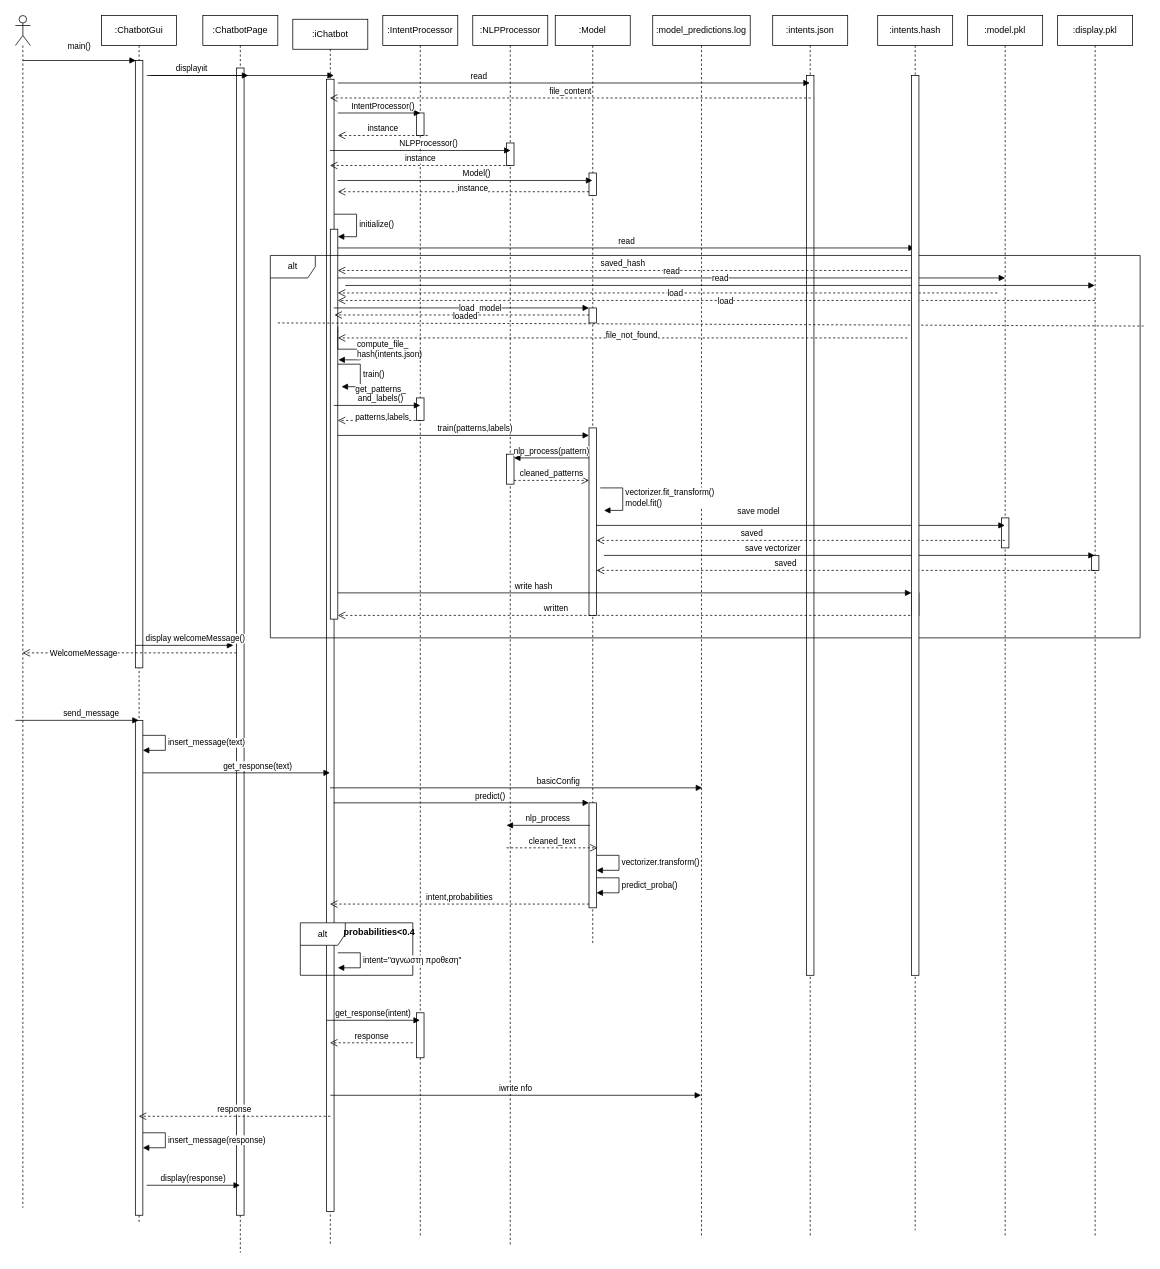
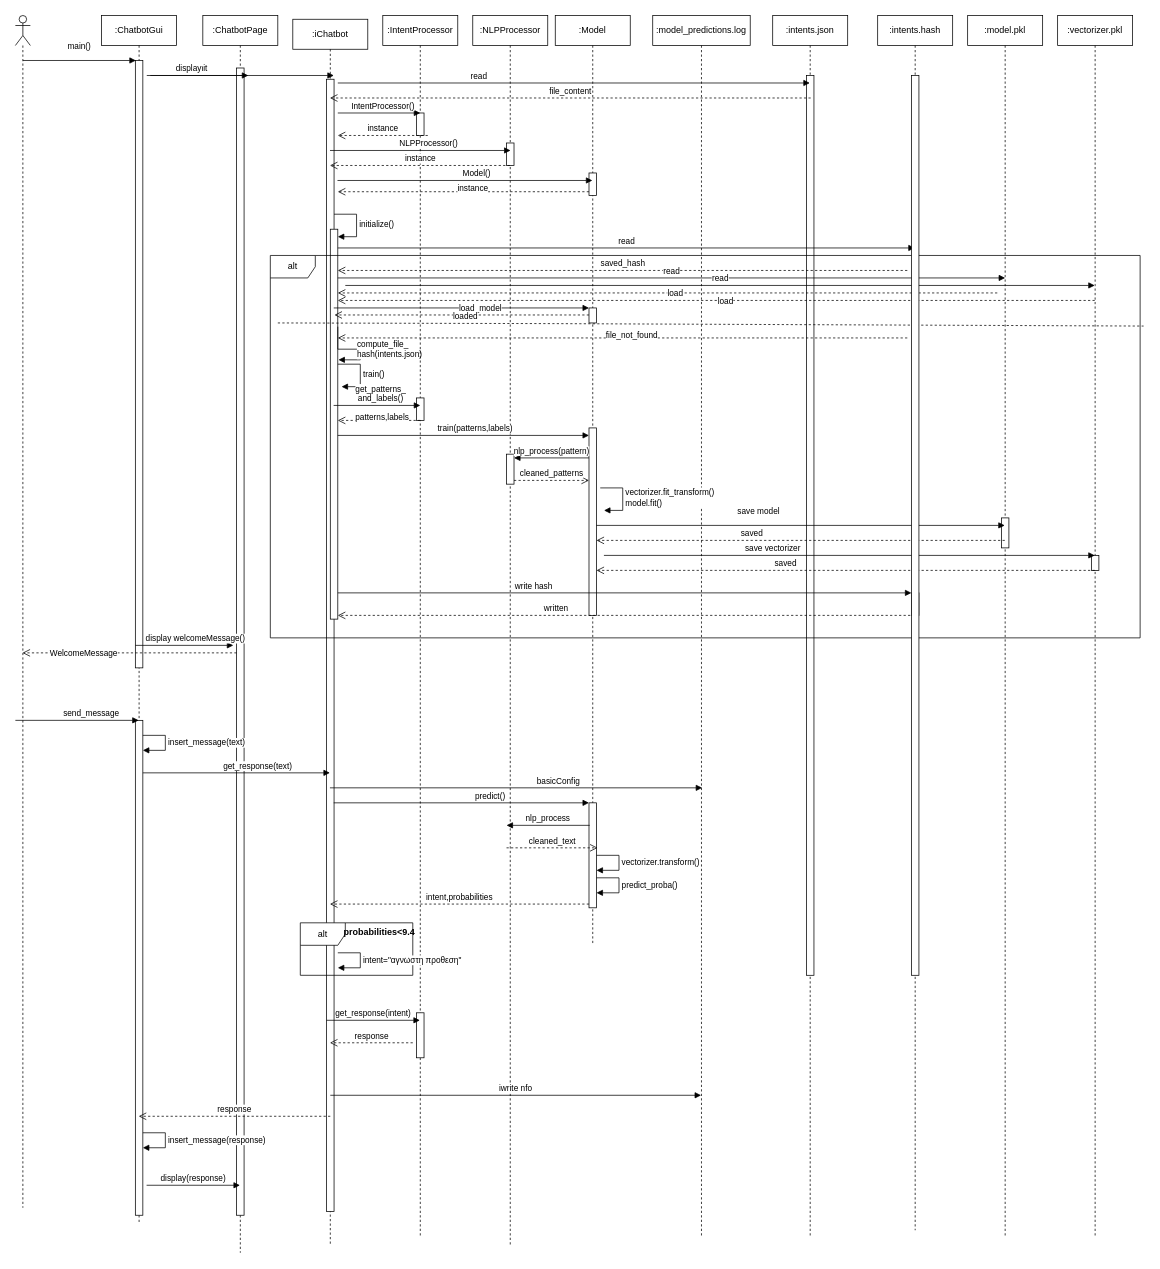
node ":display.pkl": label ":display.pkl" -> ":vectorizer.pkl"
node "probabilities<0.4": label "probabilities<0.4" -> "probabilities<9.4"
